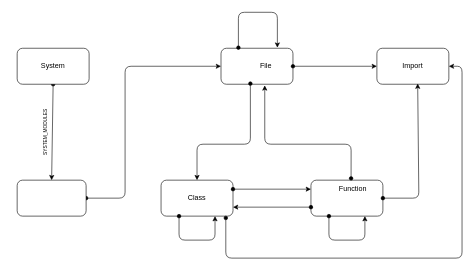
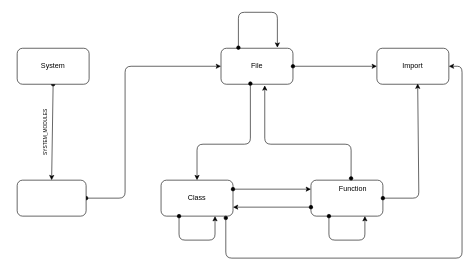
node "File": moved (266, 66) -> (257, 66)
